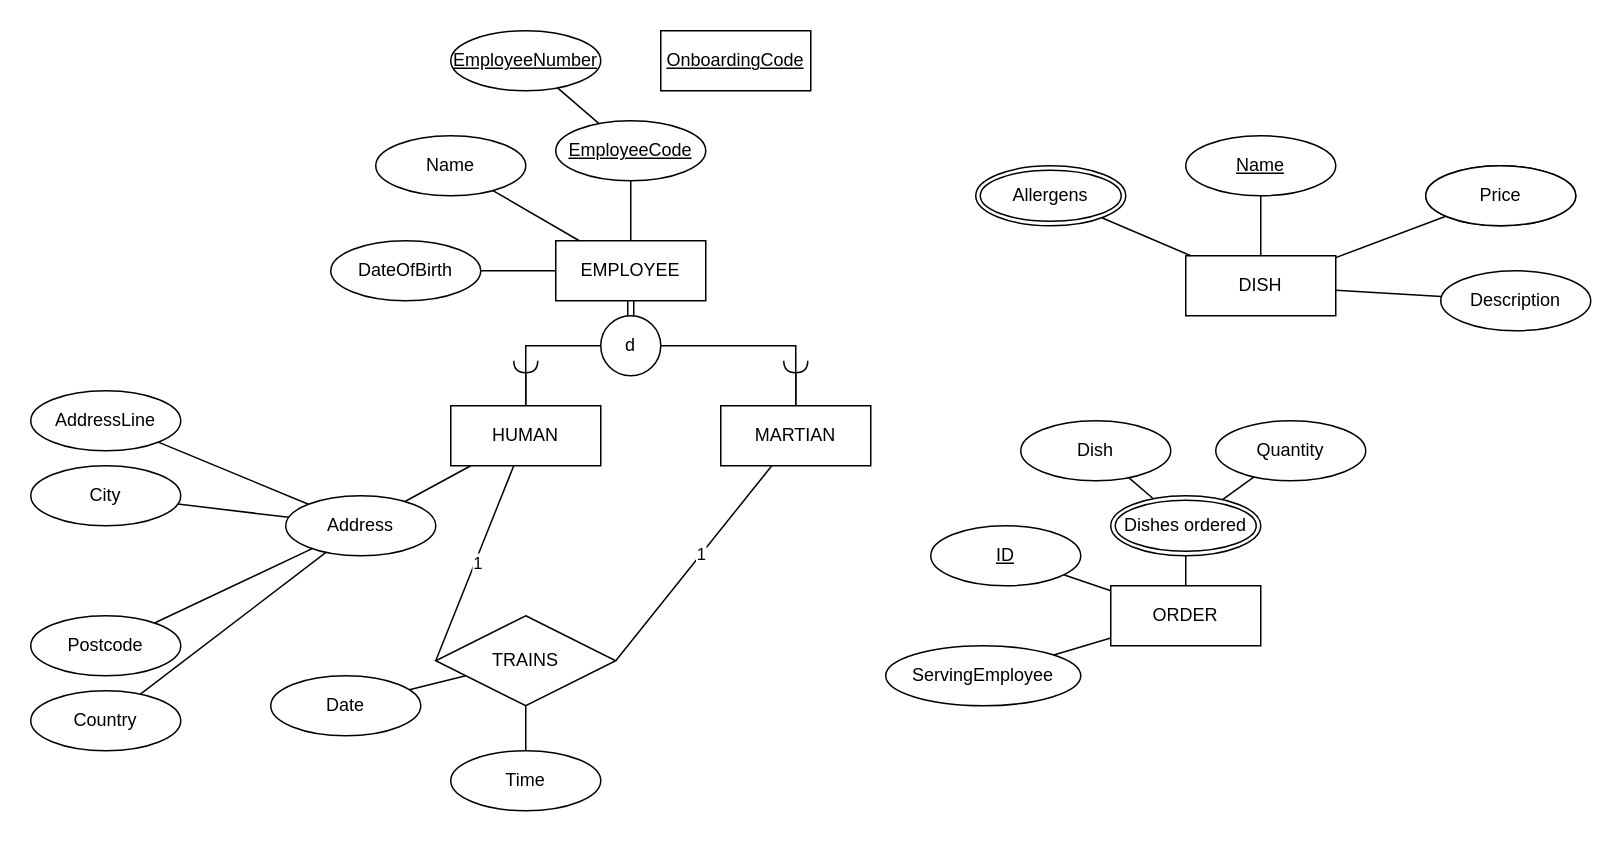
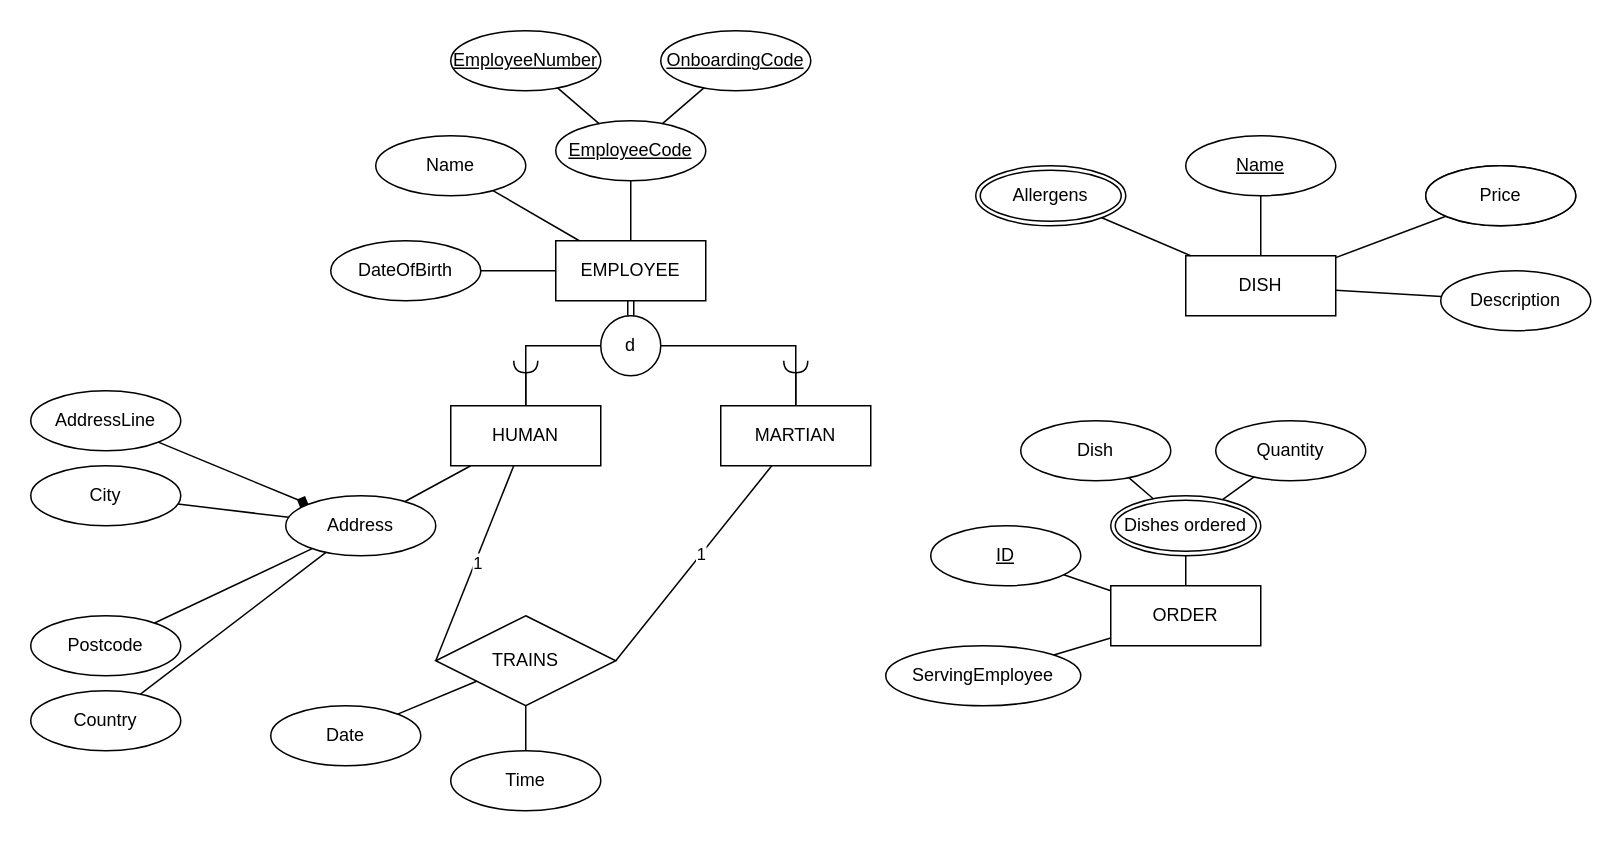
node "OnboardingCode": shape rectangle -> ellipse
edge "OnboardingCode" -- "EmployeeCode": added
edge "AddressLine" -- "Address": arrowhead none -> diamond
node "Date": moved (346, 706) -> (346, 736)
